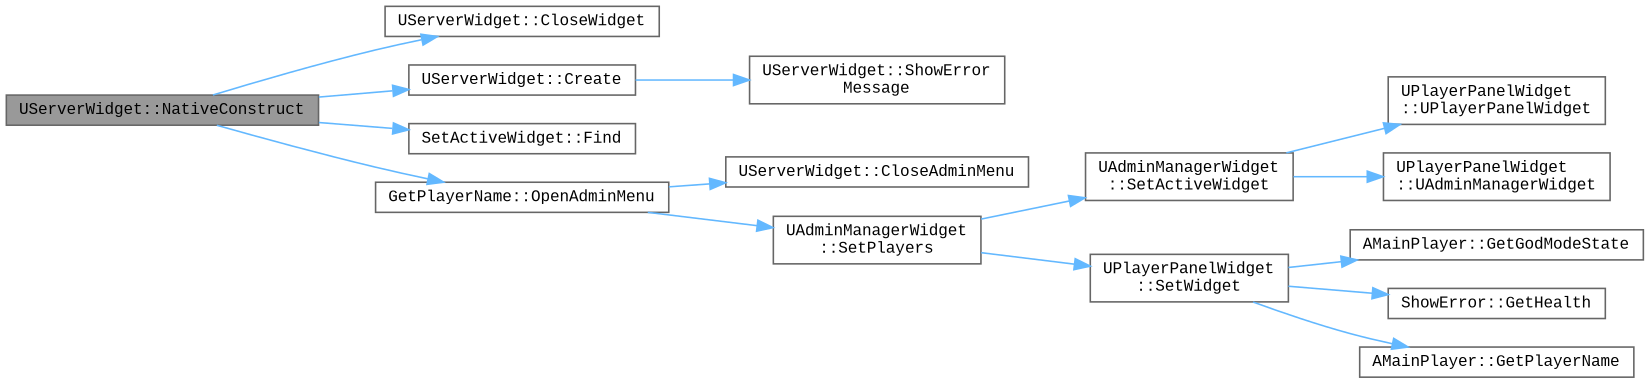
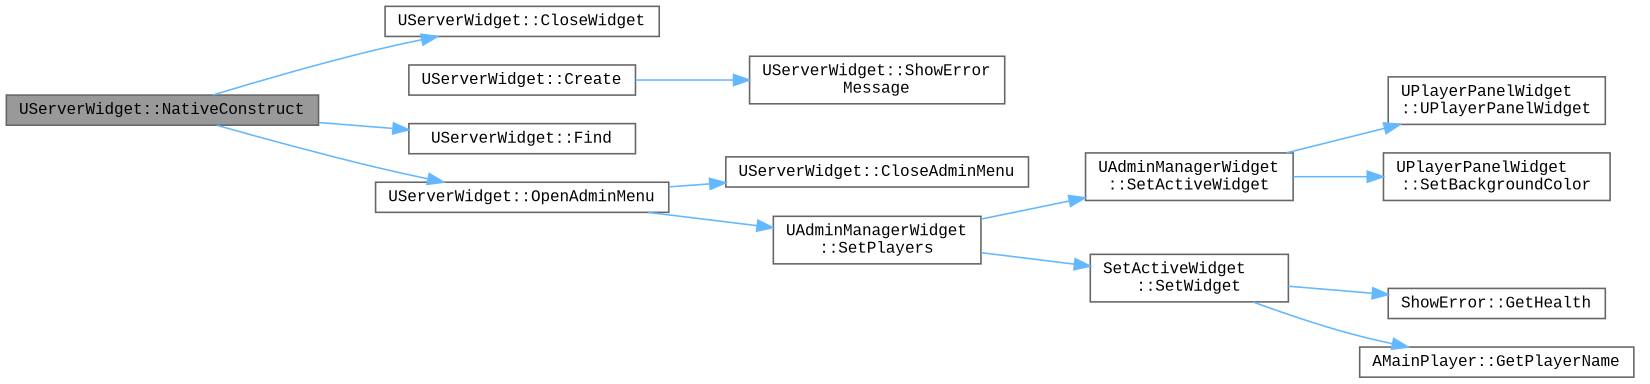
edge "UServerWidget::NativeConstruct" -> "UServerWidget::Create": removed
node "SetActiveWidget::Find": label "SetActiveWidget::Find" -> "UServerWidget::Find"
node "UPlayerPanelWidget ::UAdminManagerWidget": label "UPlayerPanelWidget ::UAdminManagerWidget" -> "UPlayerPanelWidget ::SetBackgroundColor"
node "GetPlayerName::OpenAdminMenu": label "GetPlayerName::OpenAdminMenu" -> "UServerWidget::OpenAdminMenu"
node "AMainPlayer::GetGodModeState": removed
node "UPlayerPanelWidget ::SetWidget": label "UPlayerPanelWidget ::SetWidget" -> "SetActiveWidget ::SetWidget"
